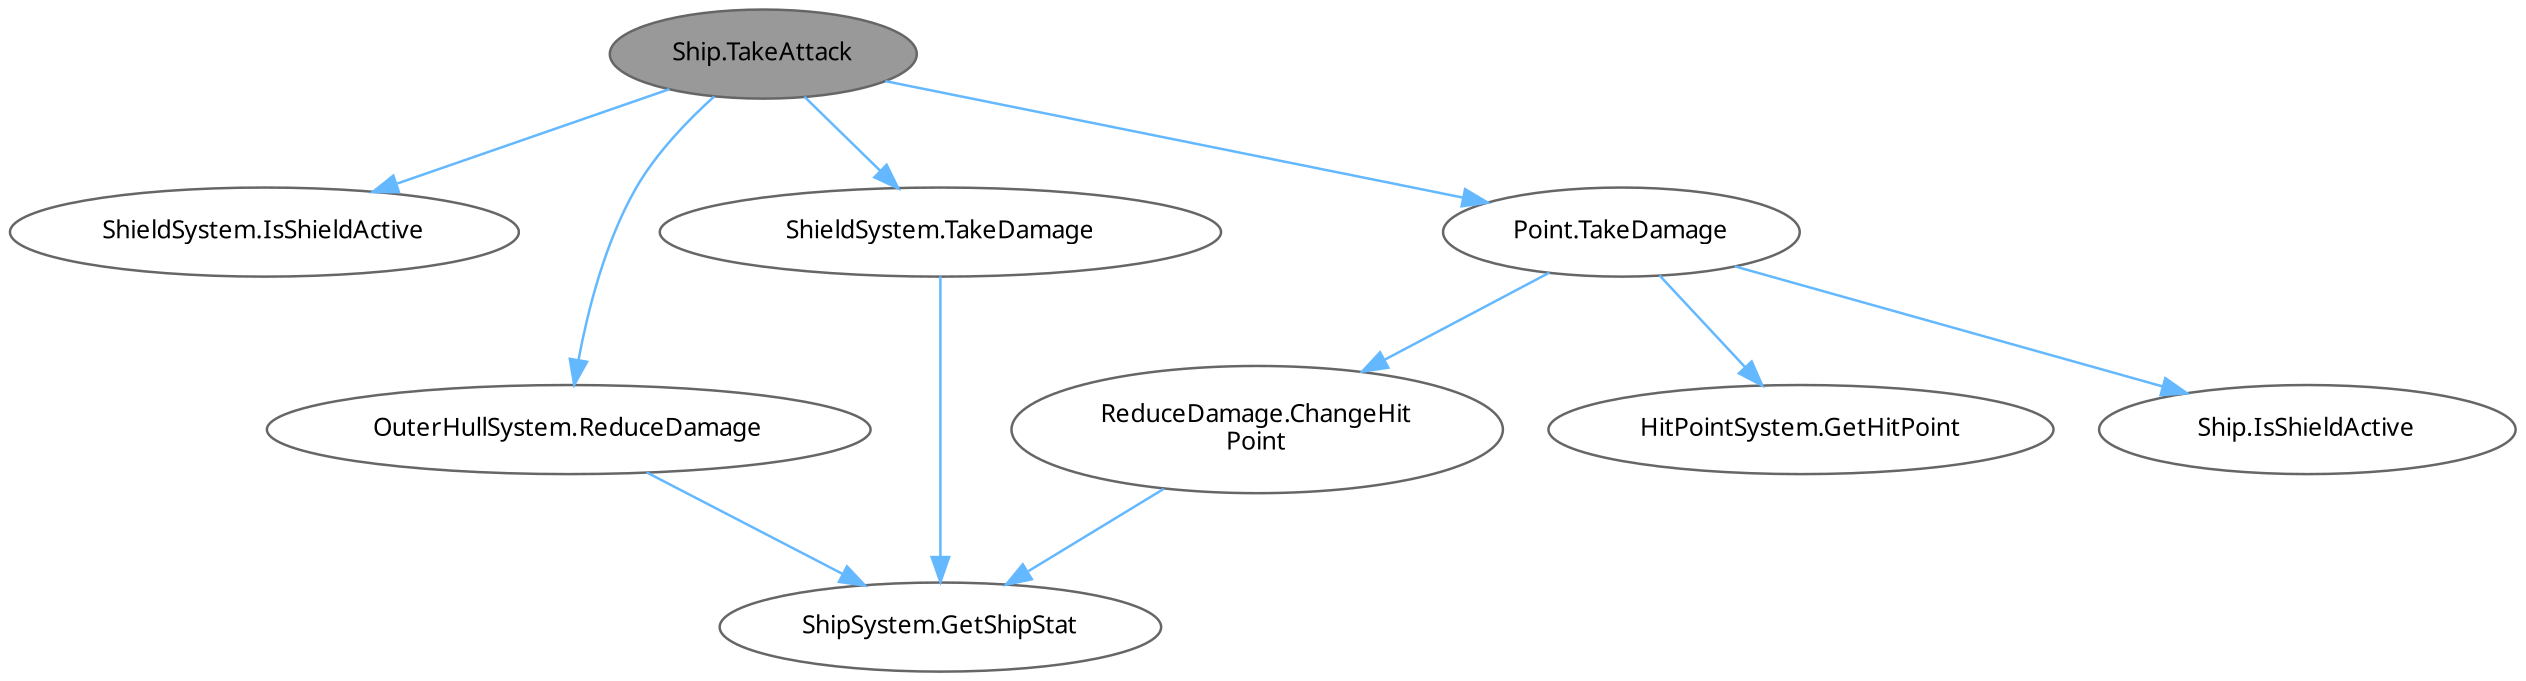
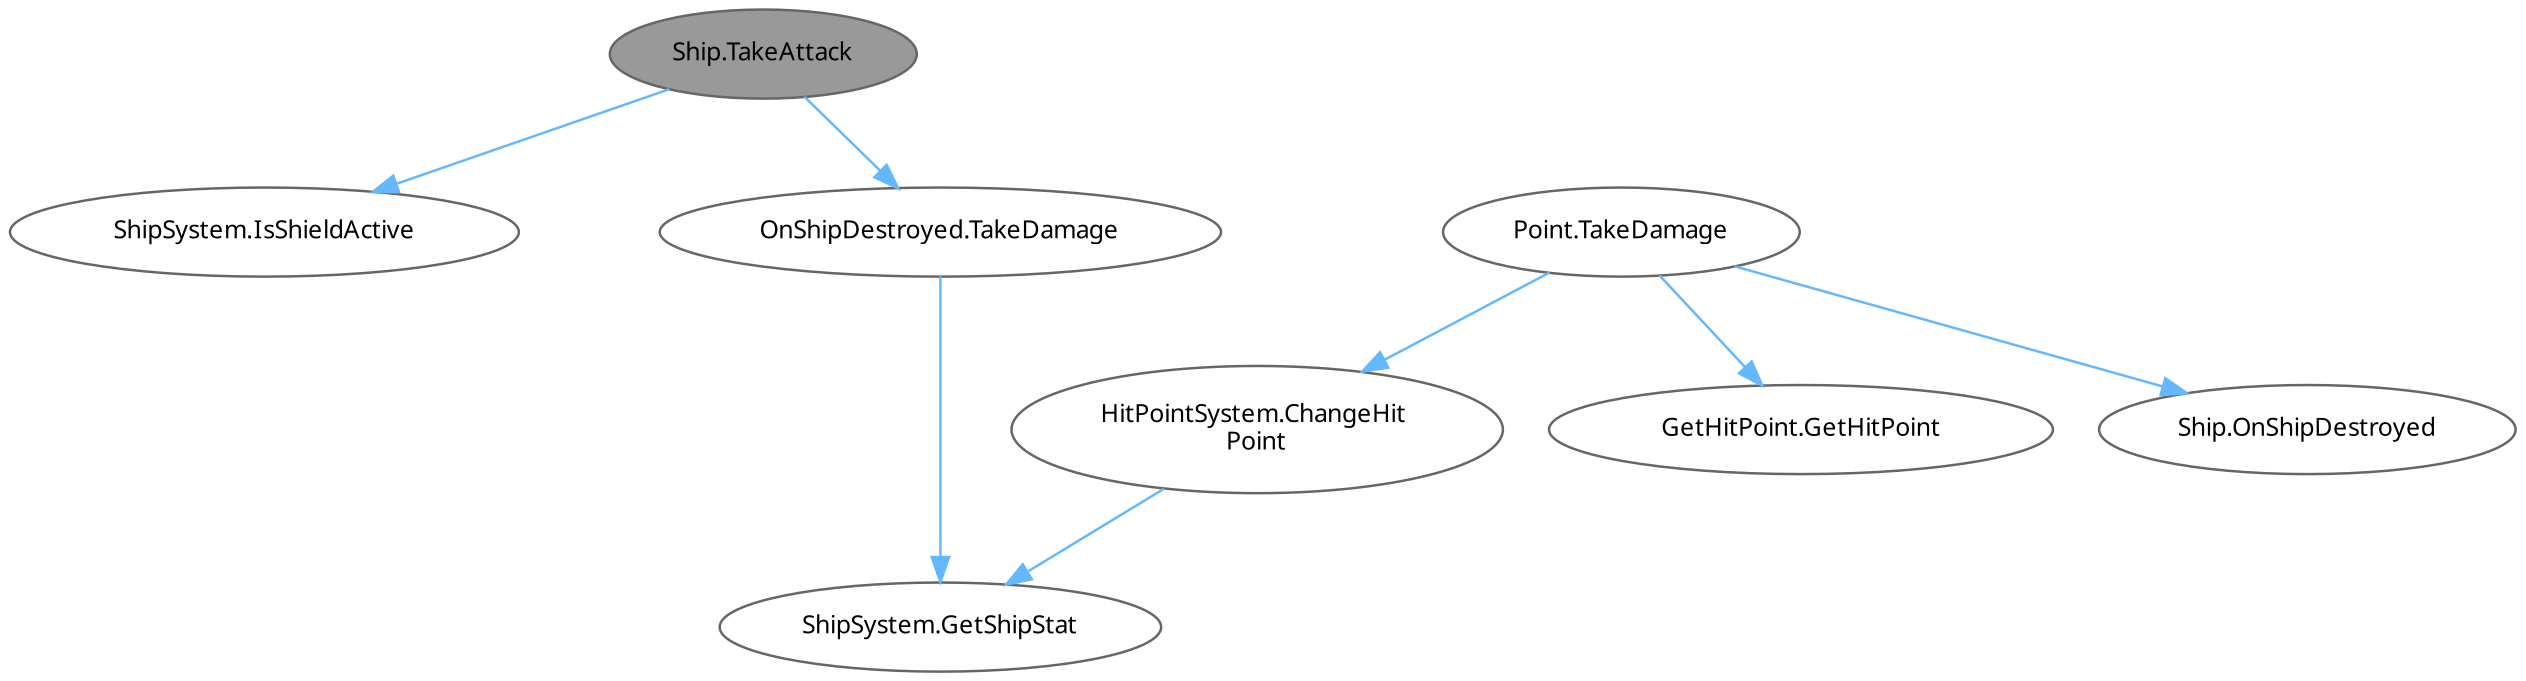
edge "Ship.TakeAttack" -> "Point.TakeDamage": removed
node "ShieldSystem.IsShieldActive": label "ShieldSystem.IsShieldActive" -> "ShipSystem.IsShieldActive"
node "ShieldSystem.TakeDamage": label "ShieldSystem.TakeDamage" -> "OnShipDestroyed.TakeDamage"
node "OuterHullSystem.ReduceDamage": removed
node "ReduceDamage.ChangeHit Point": label "ReduceDamage.ChangeHit Point" -> "HitPointSystem.ChangeHit Point"
node "HitPointSystem.GetHitPoint": label "HitPointSystem.GetHitPoint" -> "GetHitPoint.GetHitPoint"
node "Ship.IsShieldActive": label "Ship.IsShieldActive" -> "Ship.OnShipDestroyed"
